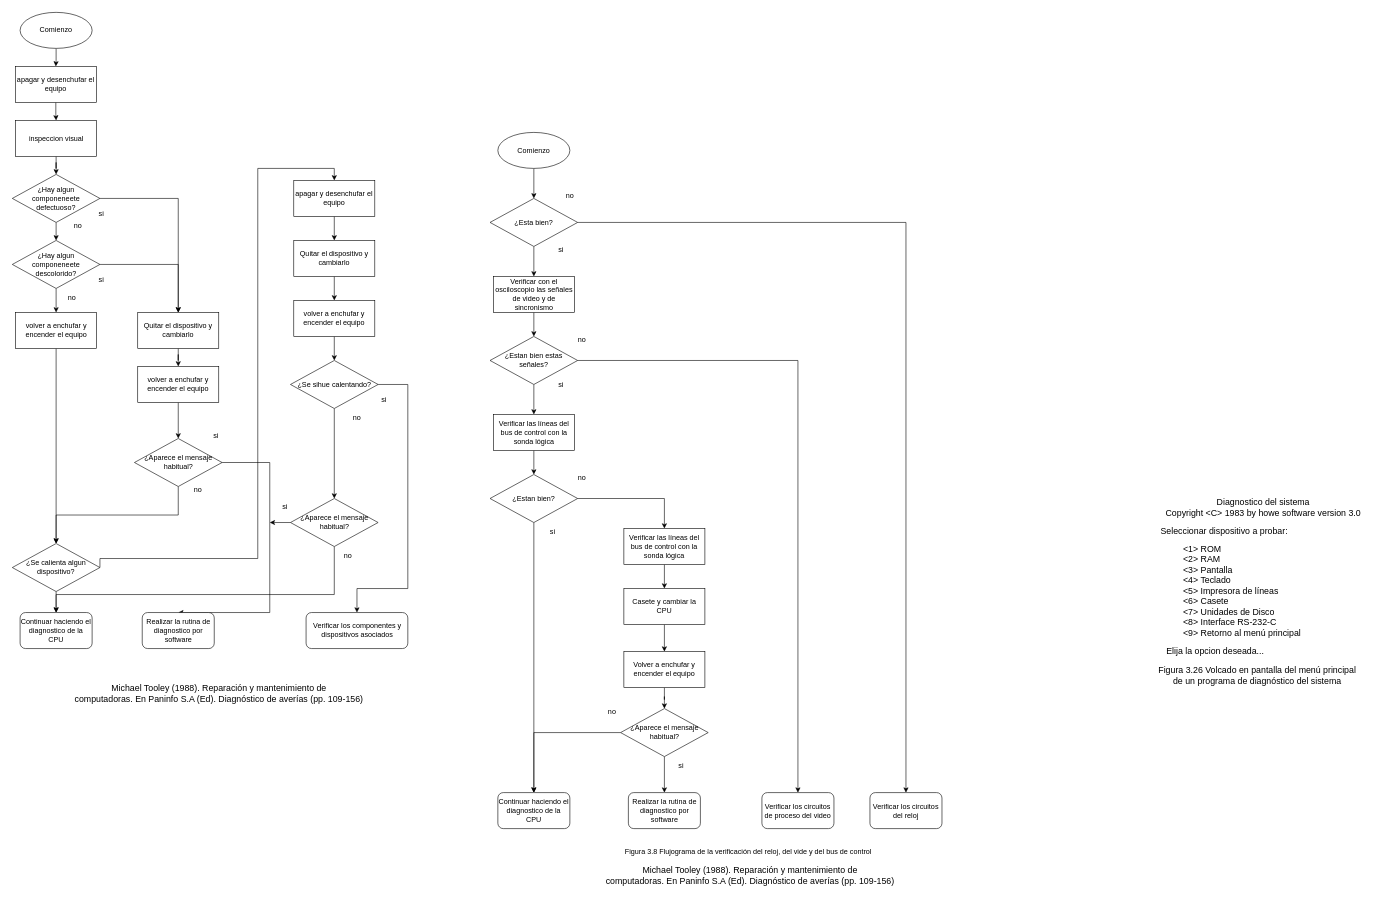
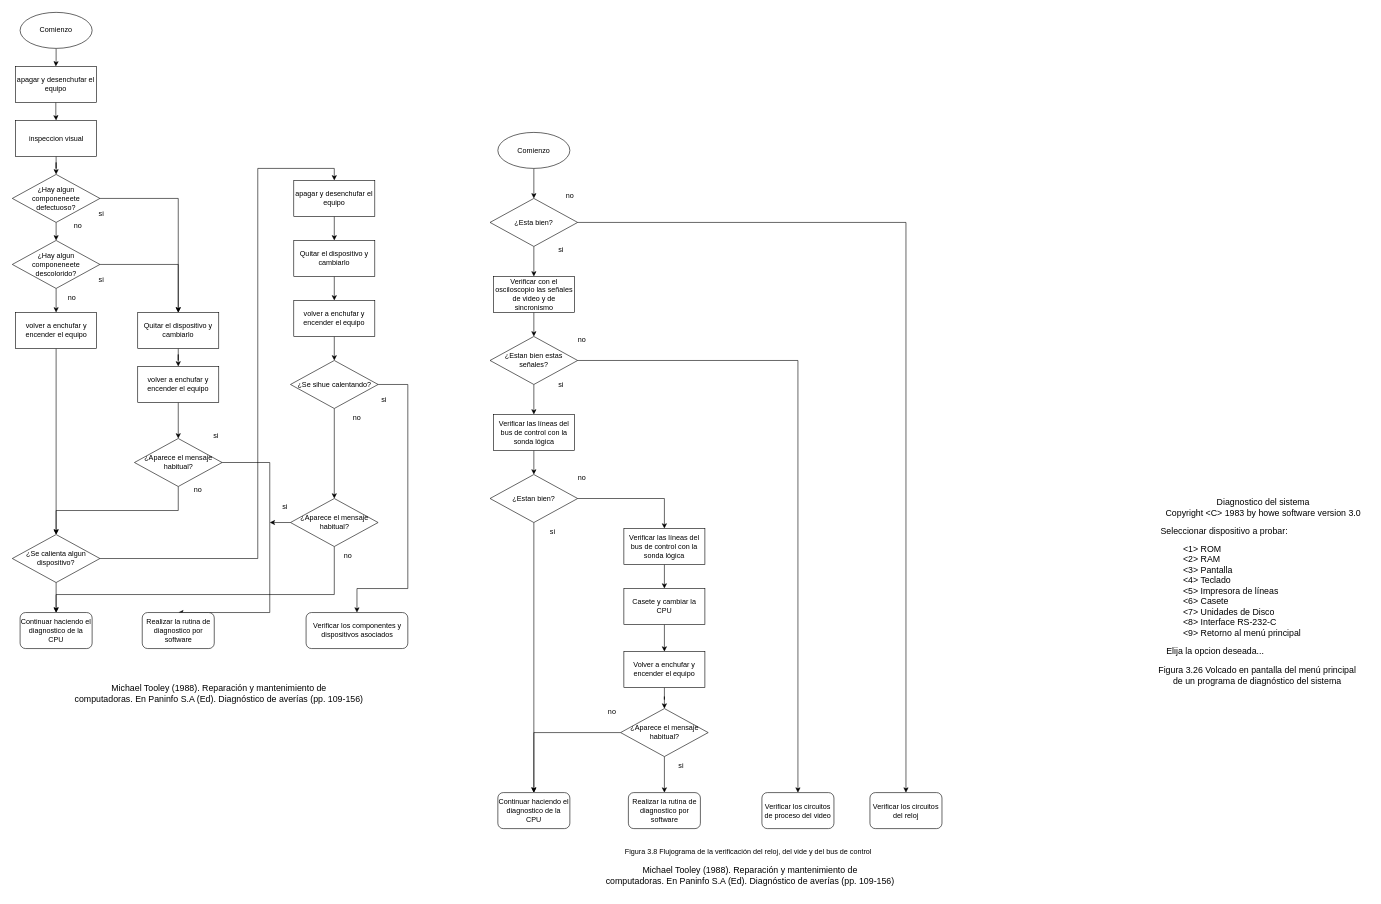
node "¿Se calienta algun dispositivo?": moved (56, 567) -> (56, 558)
